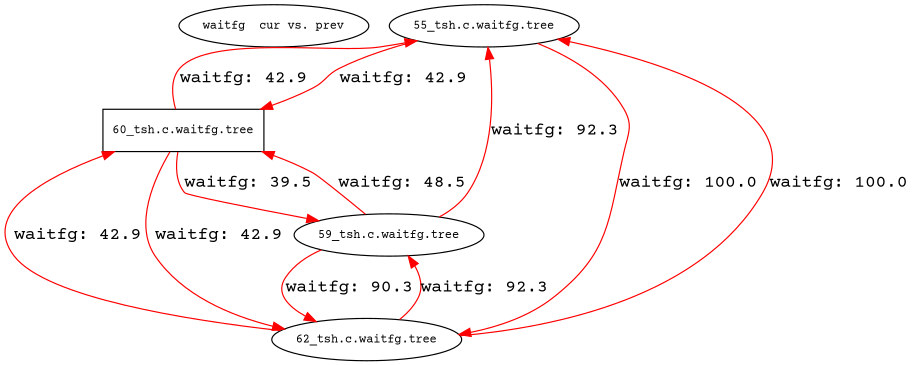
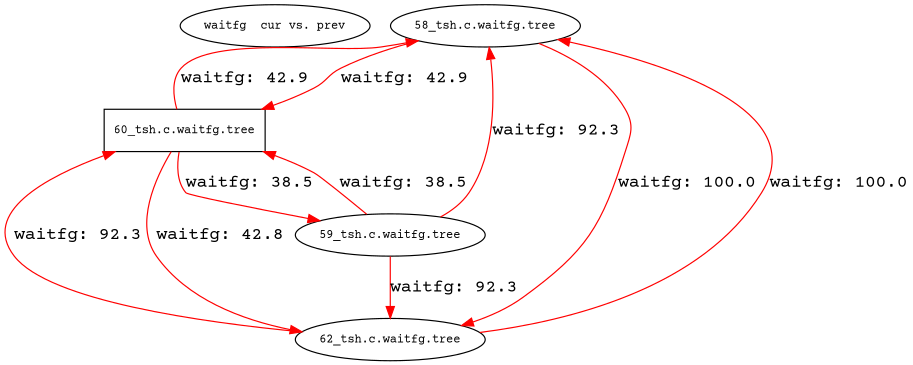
node "55_tsh.c.waitfg.tree": label "55_tsh.c.waitfg.tree" -> "58_tsh.c.waitfg.tree"
edge "60_tsh.c.waitfg.tree" -> "59_tsh.c.waitfg.tree": label "waitfg: 39.5" -> "waitfg: 38.5"
edge "59_tsh.c.waitfg.tree" -> "60_tsh.c.waitfg.tree": label "waitfg: 48.5" -> "waitfg: 38.5"
edge "62_tsh.c.waitfg.tree" -> "60_tsh.c.waitfg.tree": label "waitfg: 42.9" -> "waitfg: 92.3"
edge "60_tsh.c.waitfg.tree" -> "62_tsh.c.waitfg.tree": label "waitfg: 42.9" -> "waitfg: 42.8"
edge "59_tsh.c.waitfg.tree" -> "62_tsh.c.waitfg.tree": label "waitfg: 90.3" -> "waitfg: 92.3"
edge "62_tsh.c.waitfg.tree" -> "59_tsh.c.waitfg.tree": removed, label "waitfg: 92.3"
